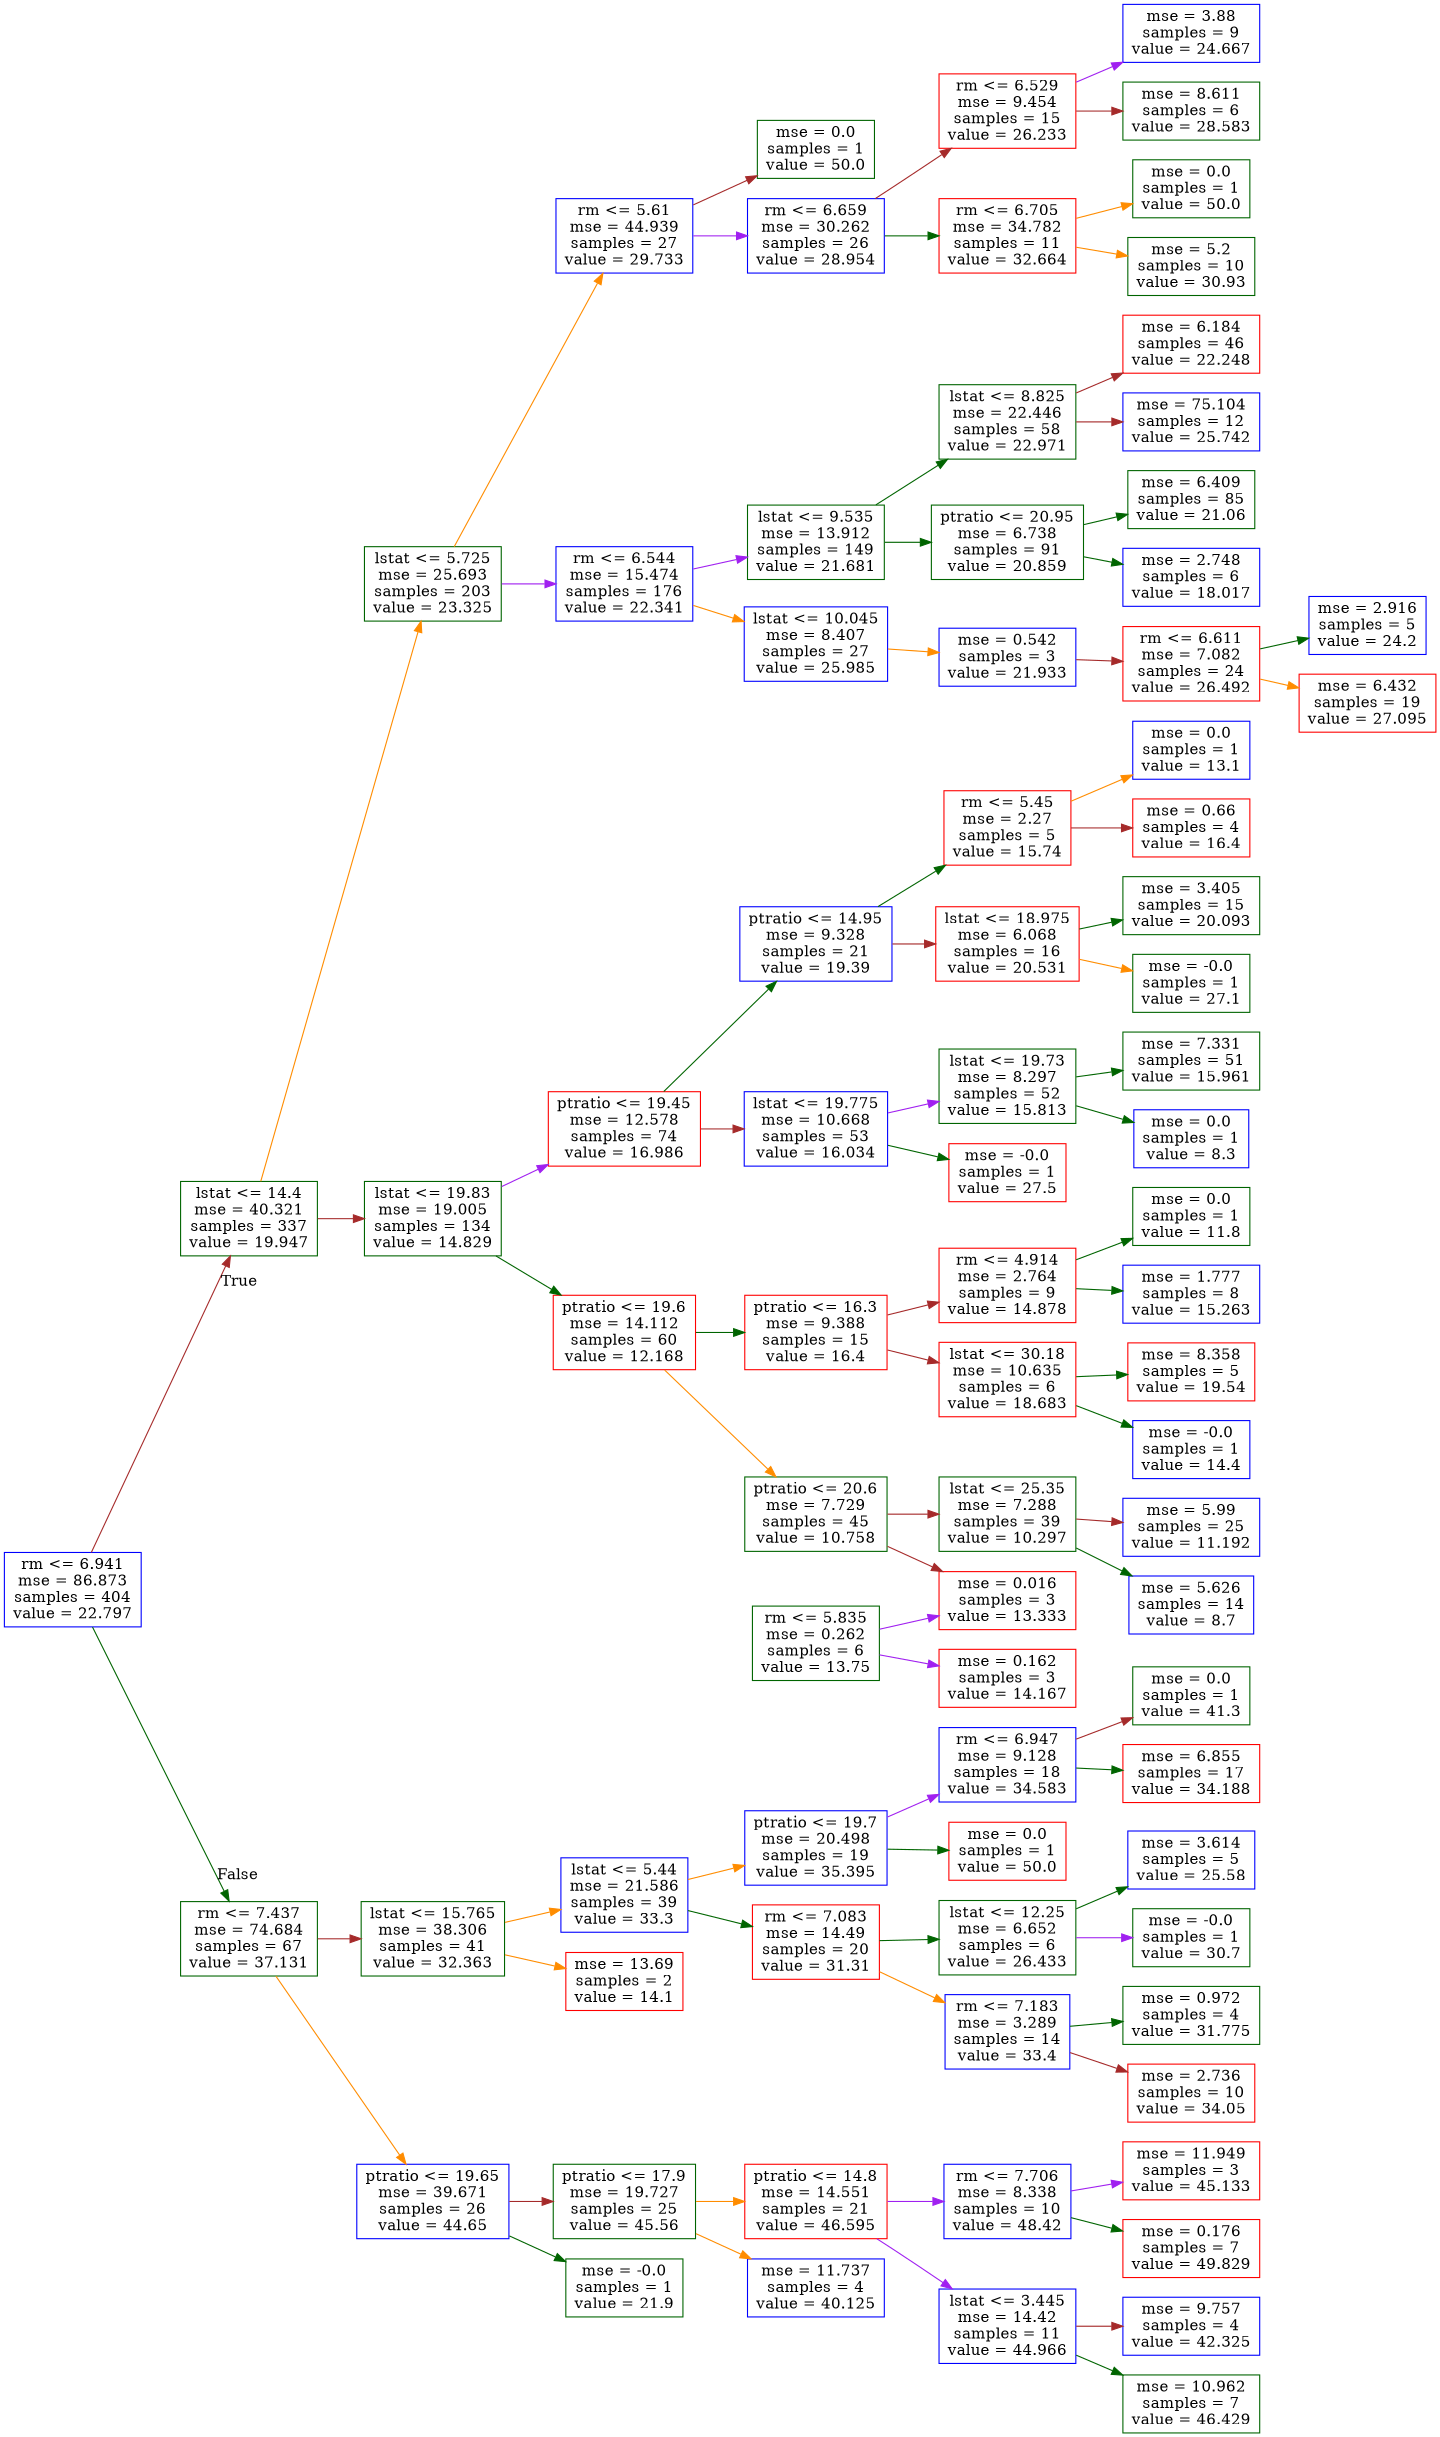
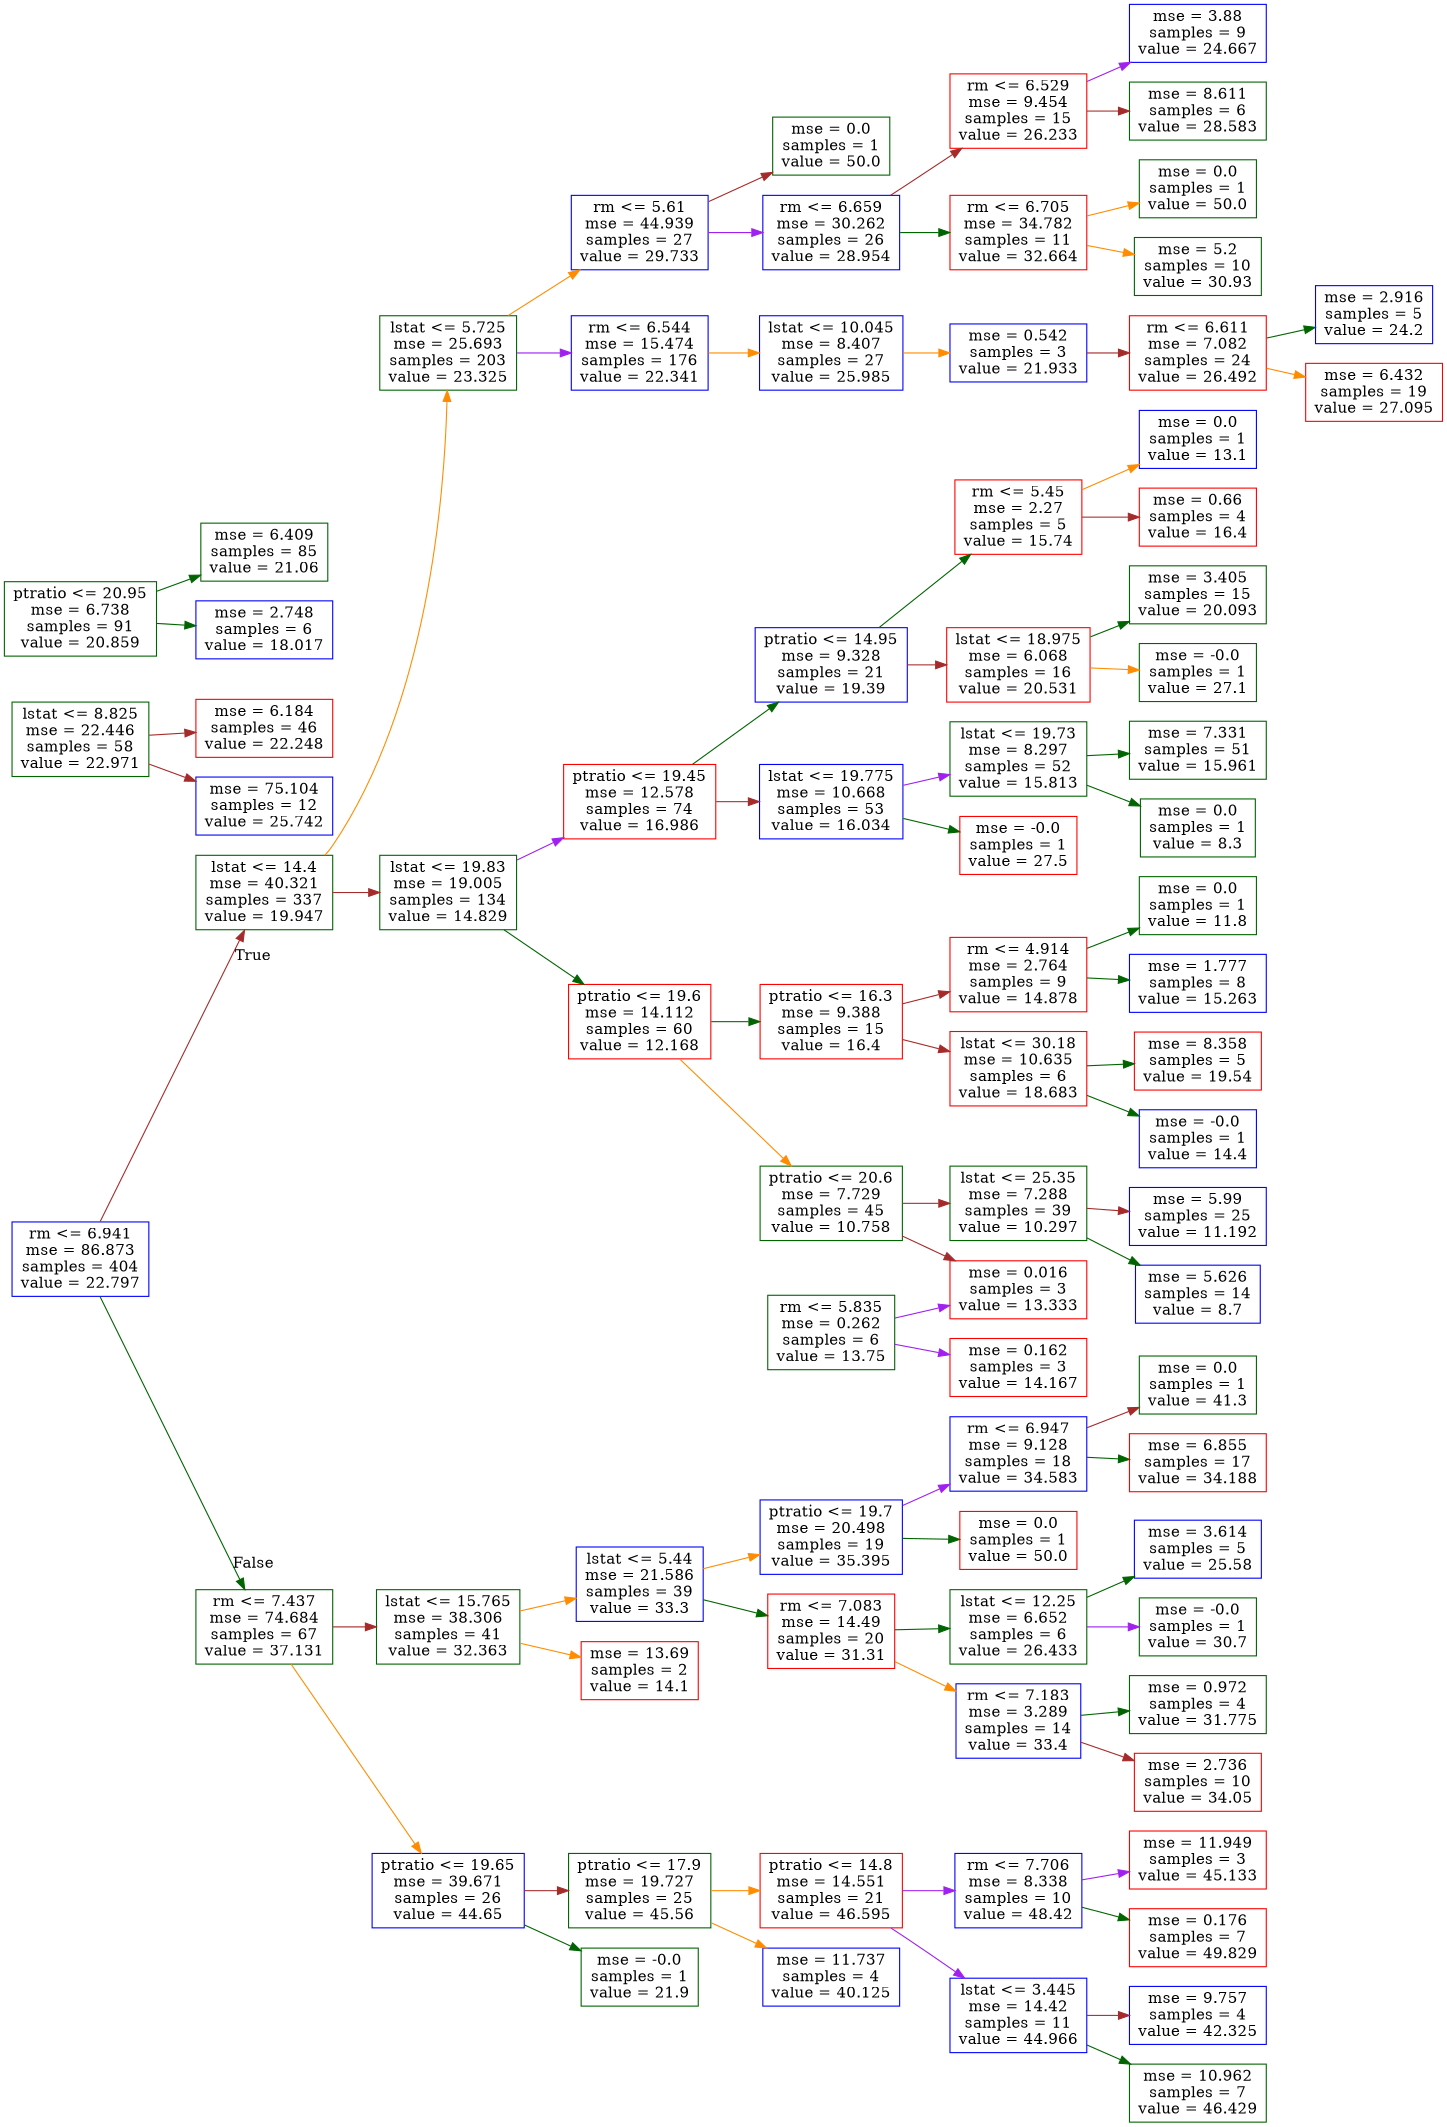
node "lstat <= 9.535 mse = 13.912 samples = 149 value = 21.681": removed
node "mse = 0.0 samples = 1 value = 8.3": color blue -> darkgreen
